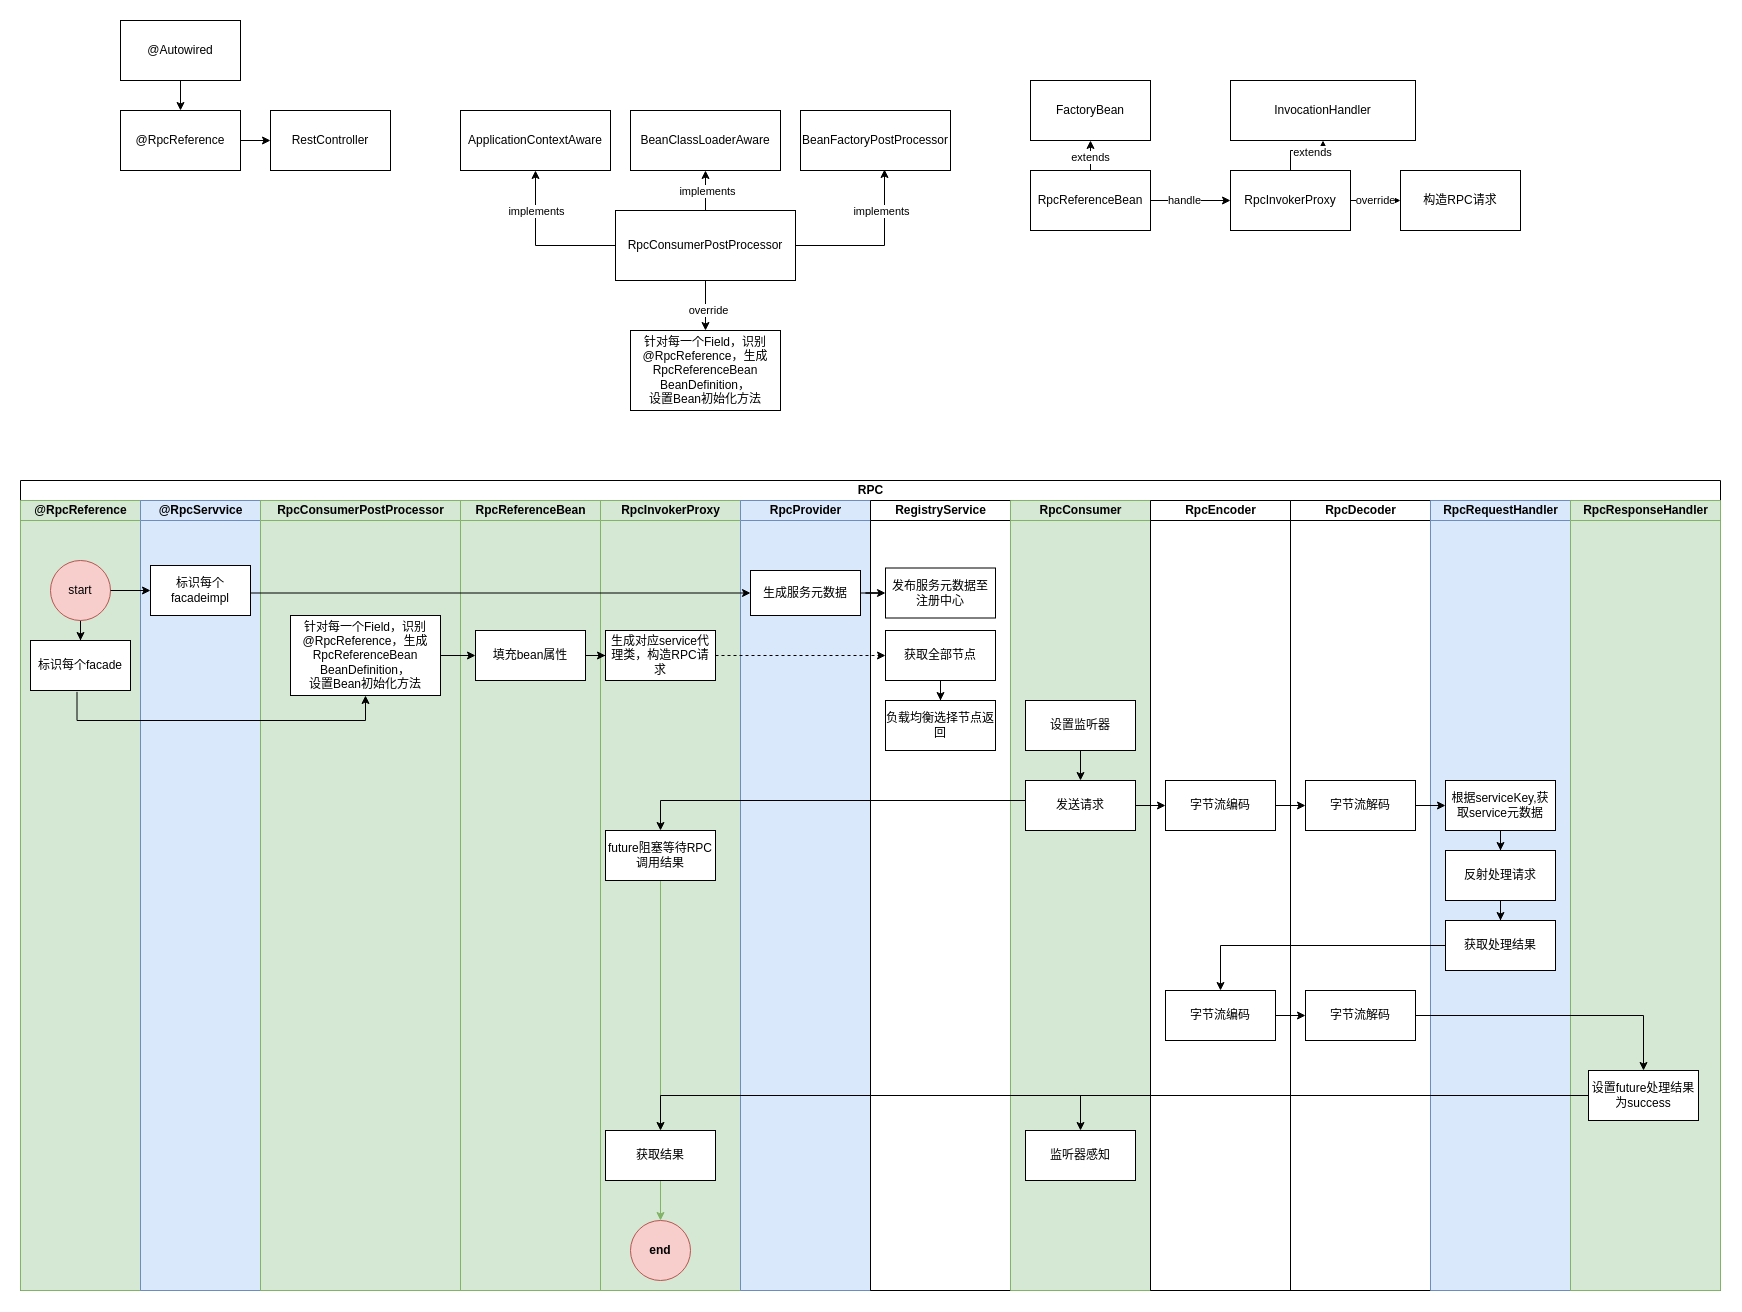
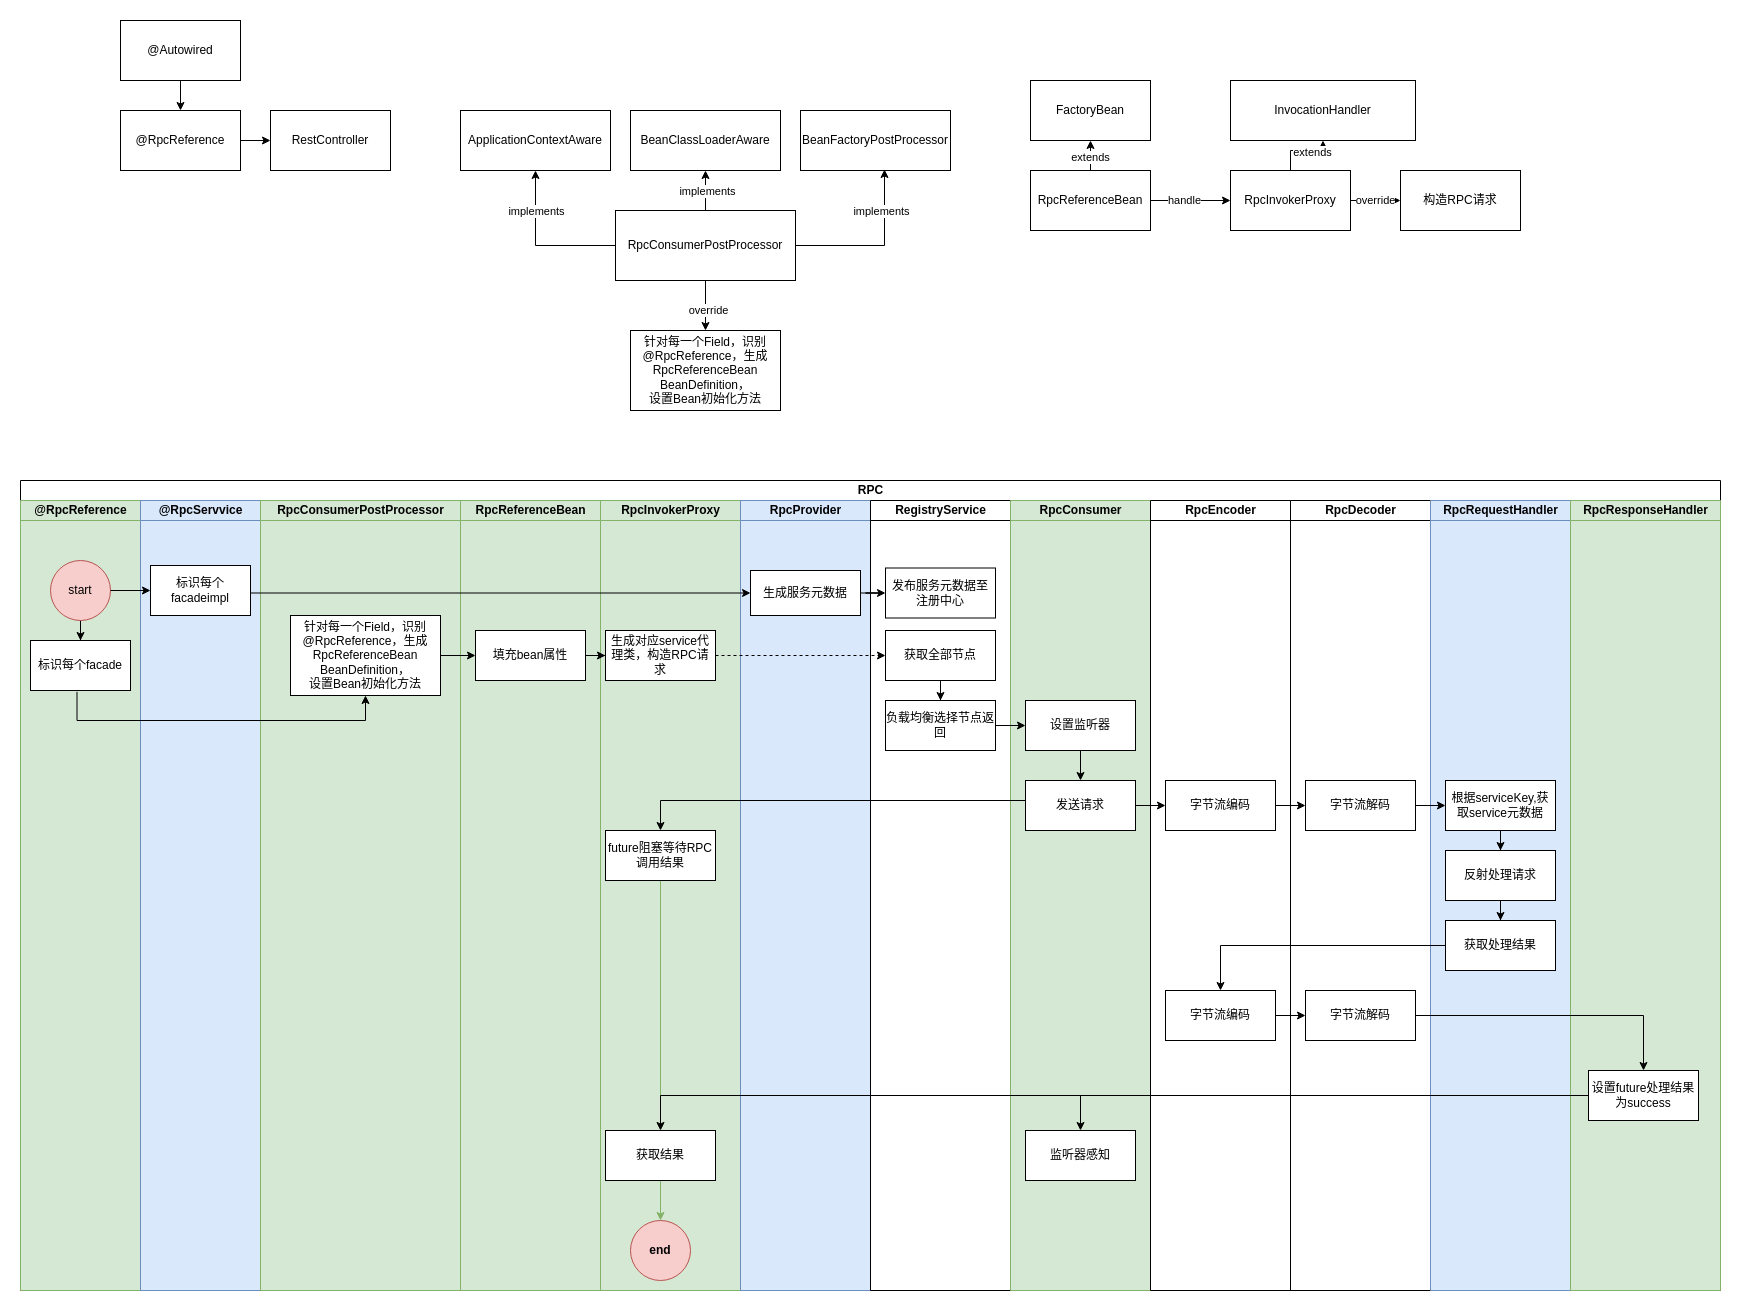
edge "负载均衡选择节点返回" -> "设置监听器": added
